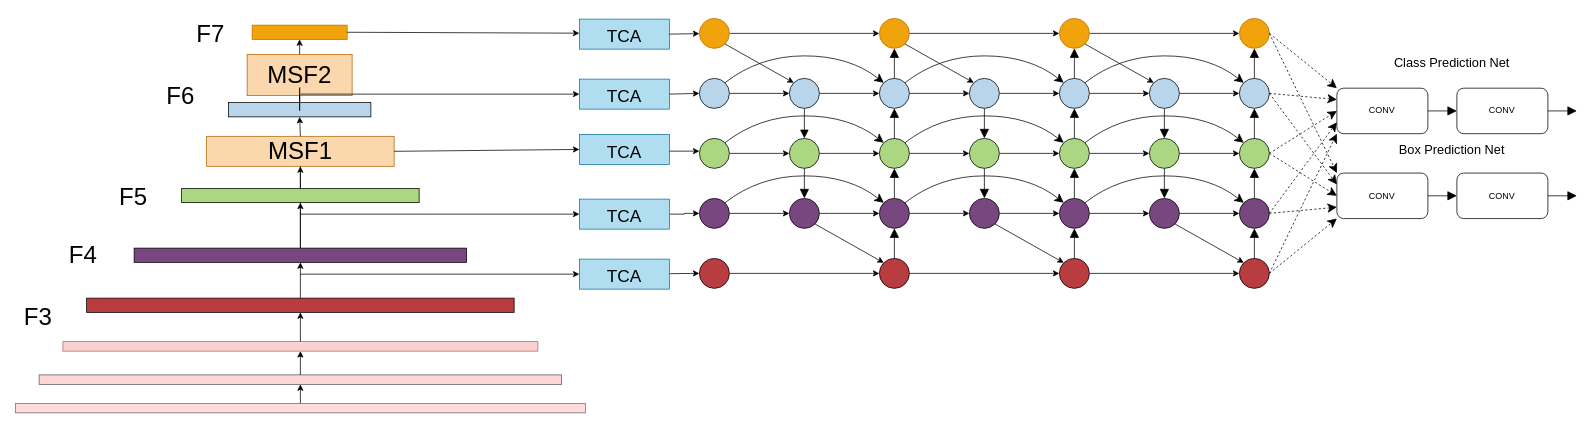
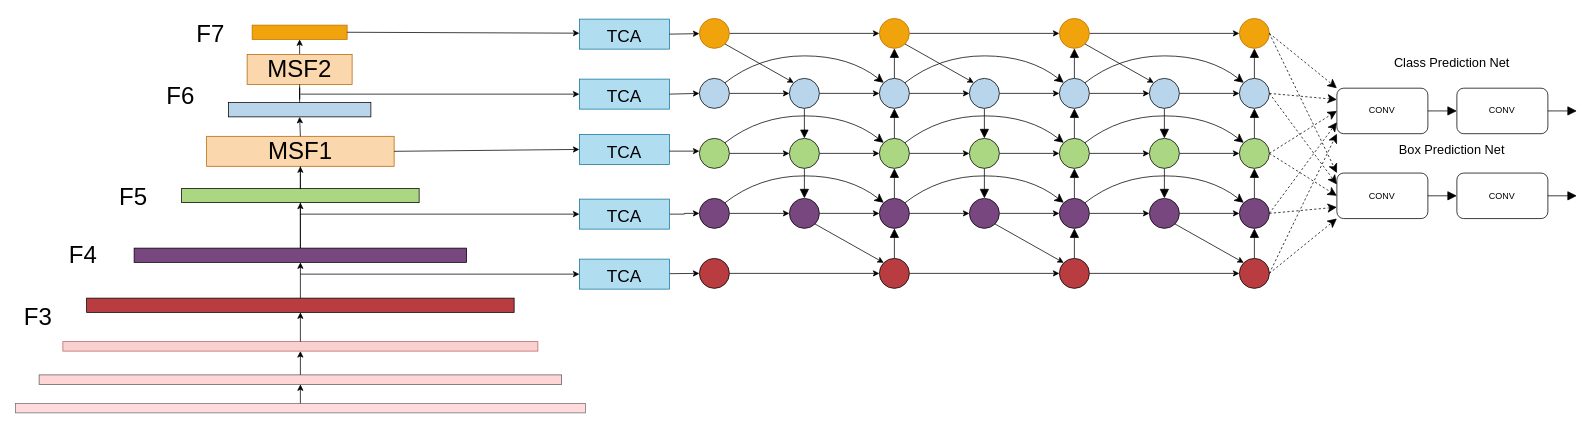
node "MSF2": size 105x41 -> 105x30
